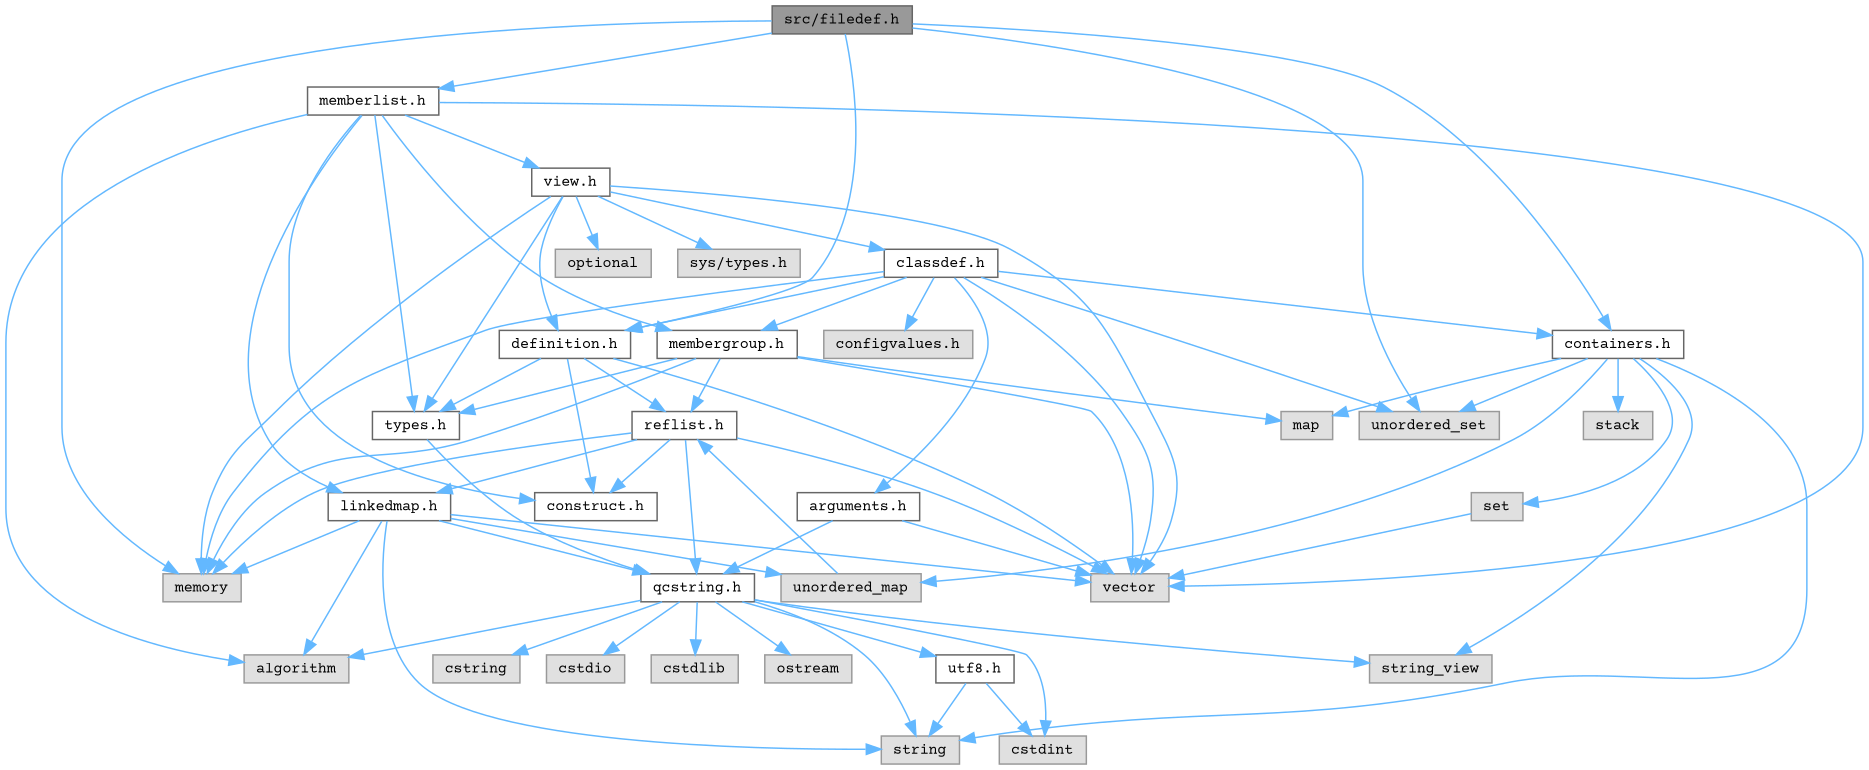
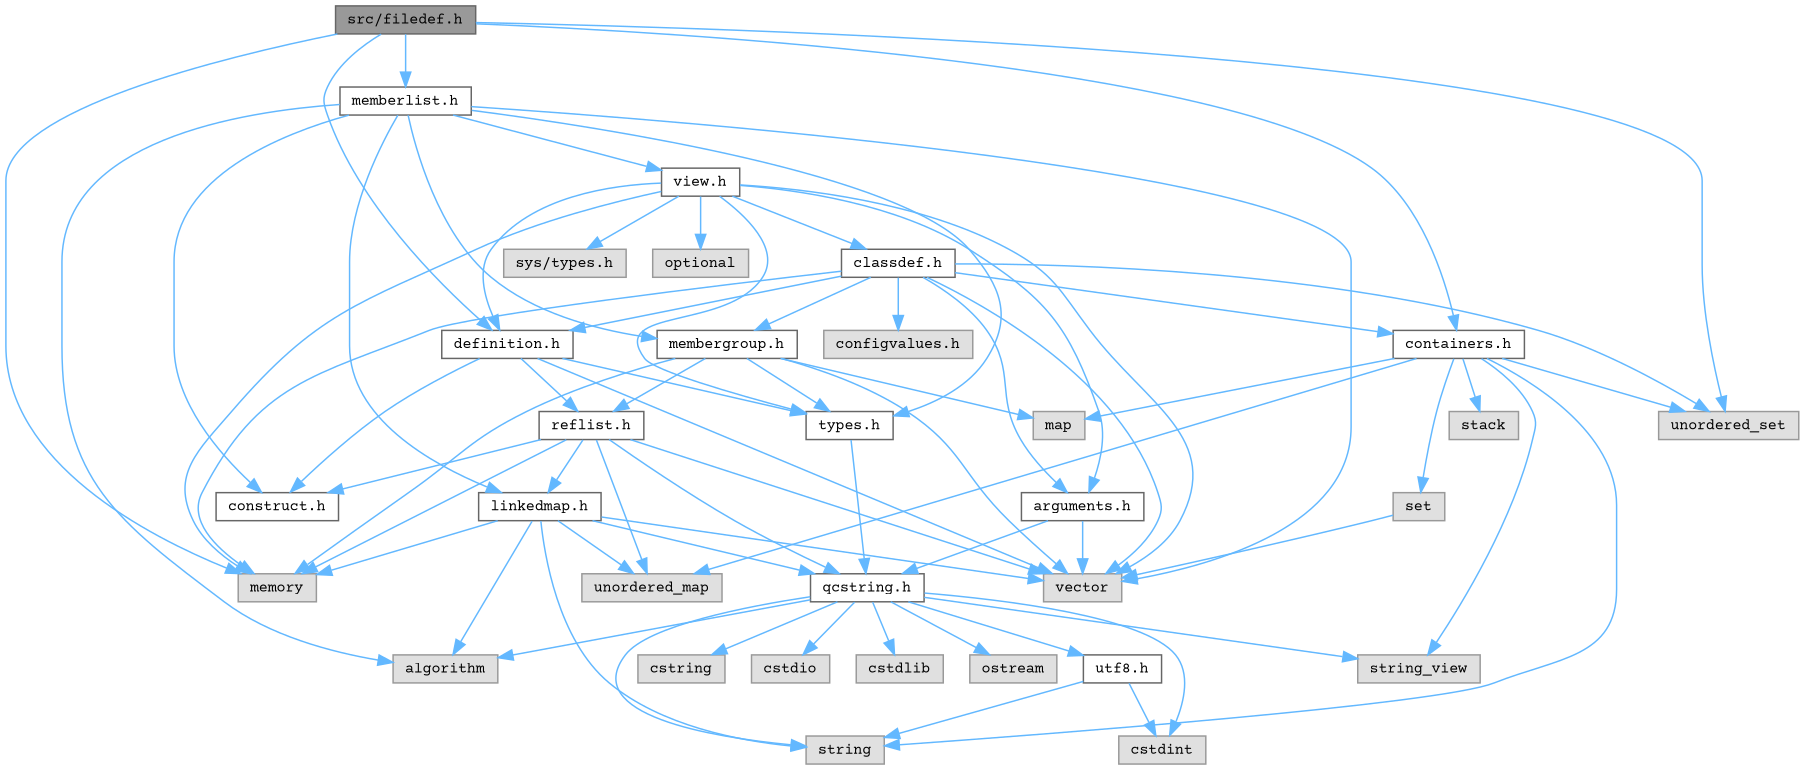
edge "view.h" -> "arguments.h": added
edge "unordered_map" -> "reflist.h": reversed
